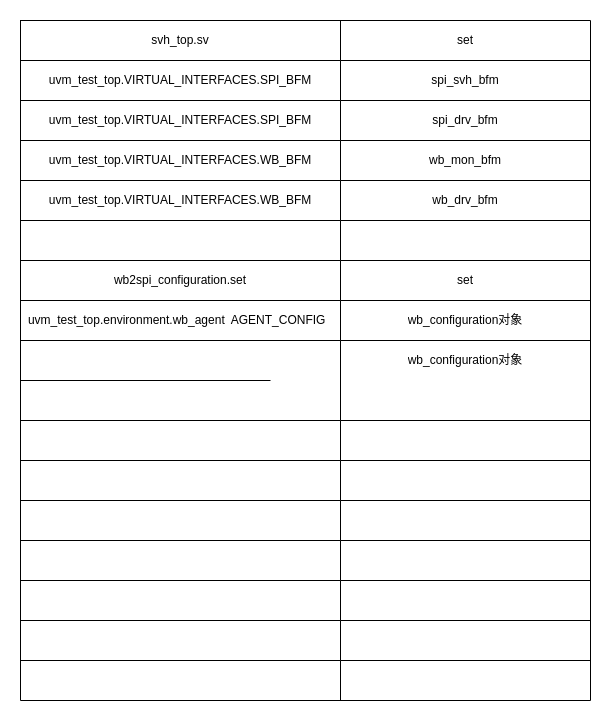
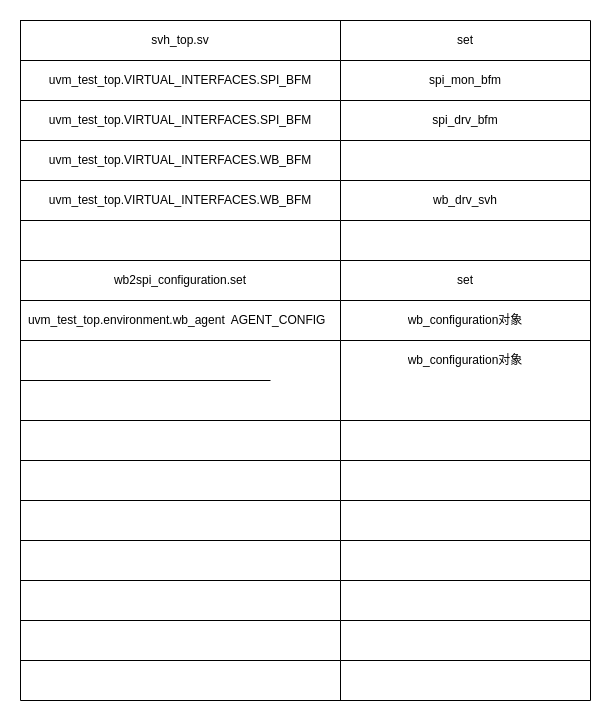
node "spi_svh_bfm": label "spi_svh_bfm" -> "spi_mon_bfm"
node "wb_mon_bfm": removed
node "wb_drv_bfm": label "wb_drv_bfm" -> "wb_drv_svh"
